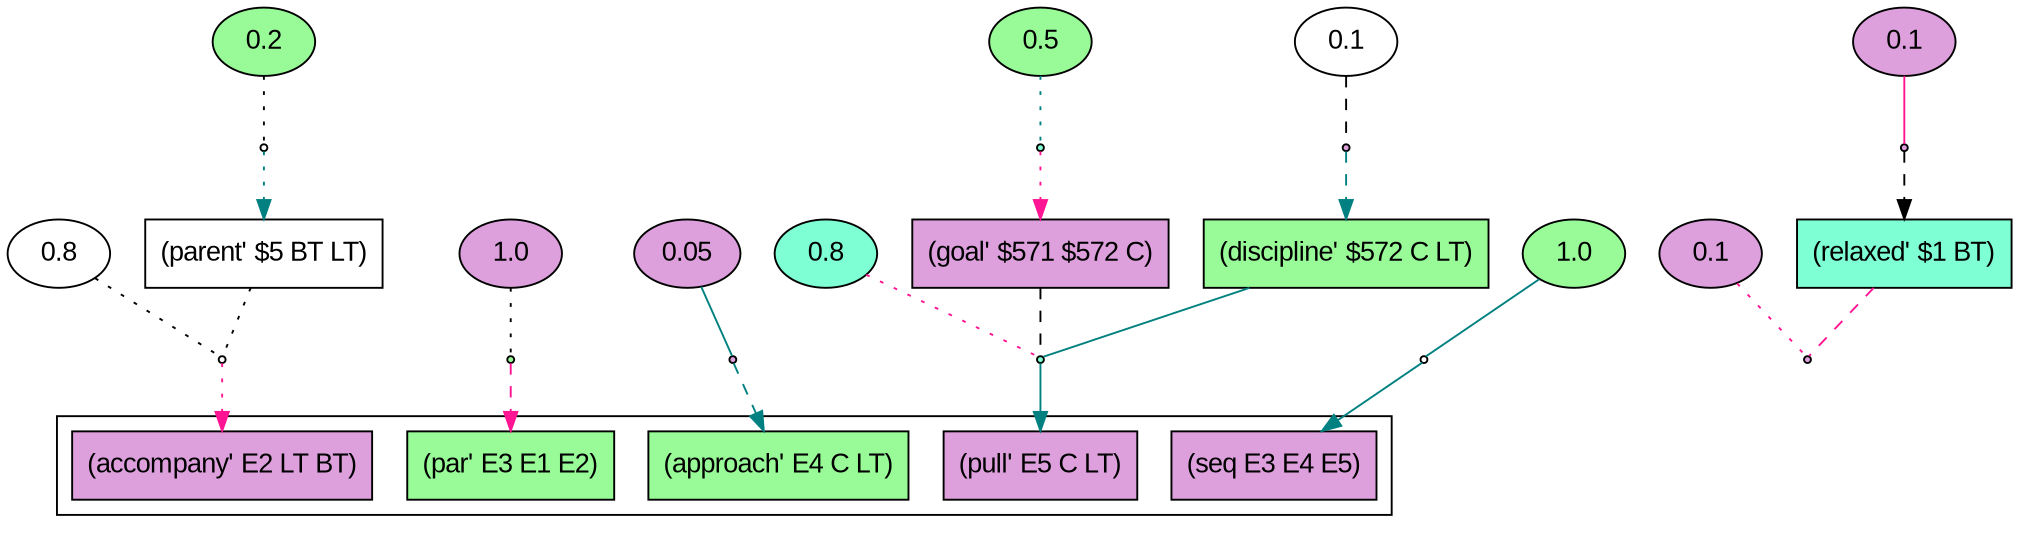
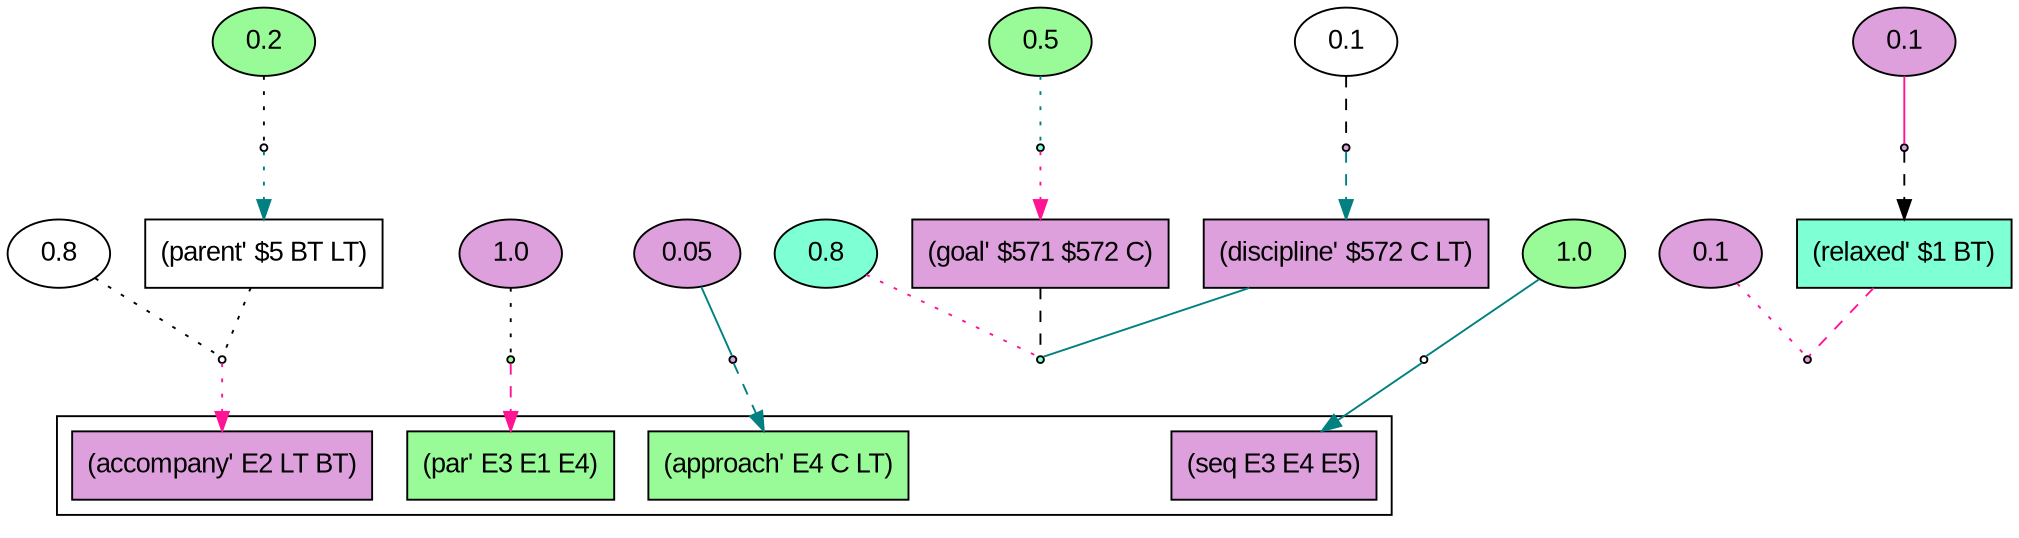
node "(discipline' $572 C LT)": fillcolor palegreen -> plum
node "(par' E3 E1 E2)": label "(par' E3 E1 E2)" -> "(par' E3 E1 E4)"
node "(pull' E5 C LT)": removed
